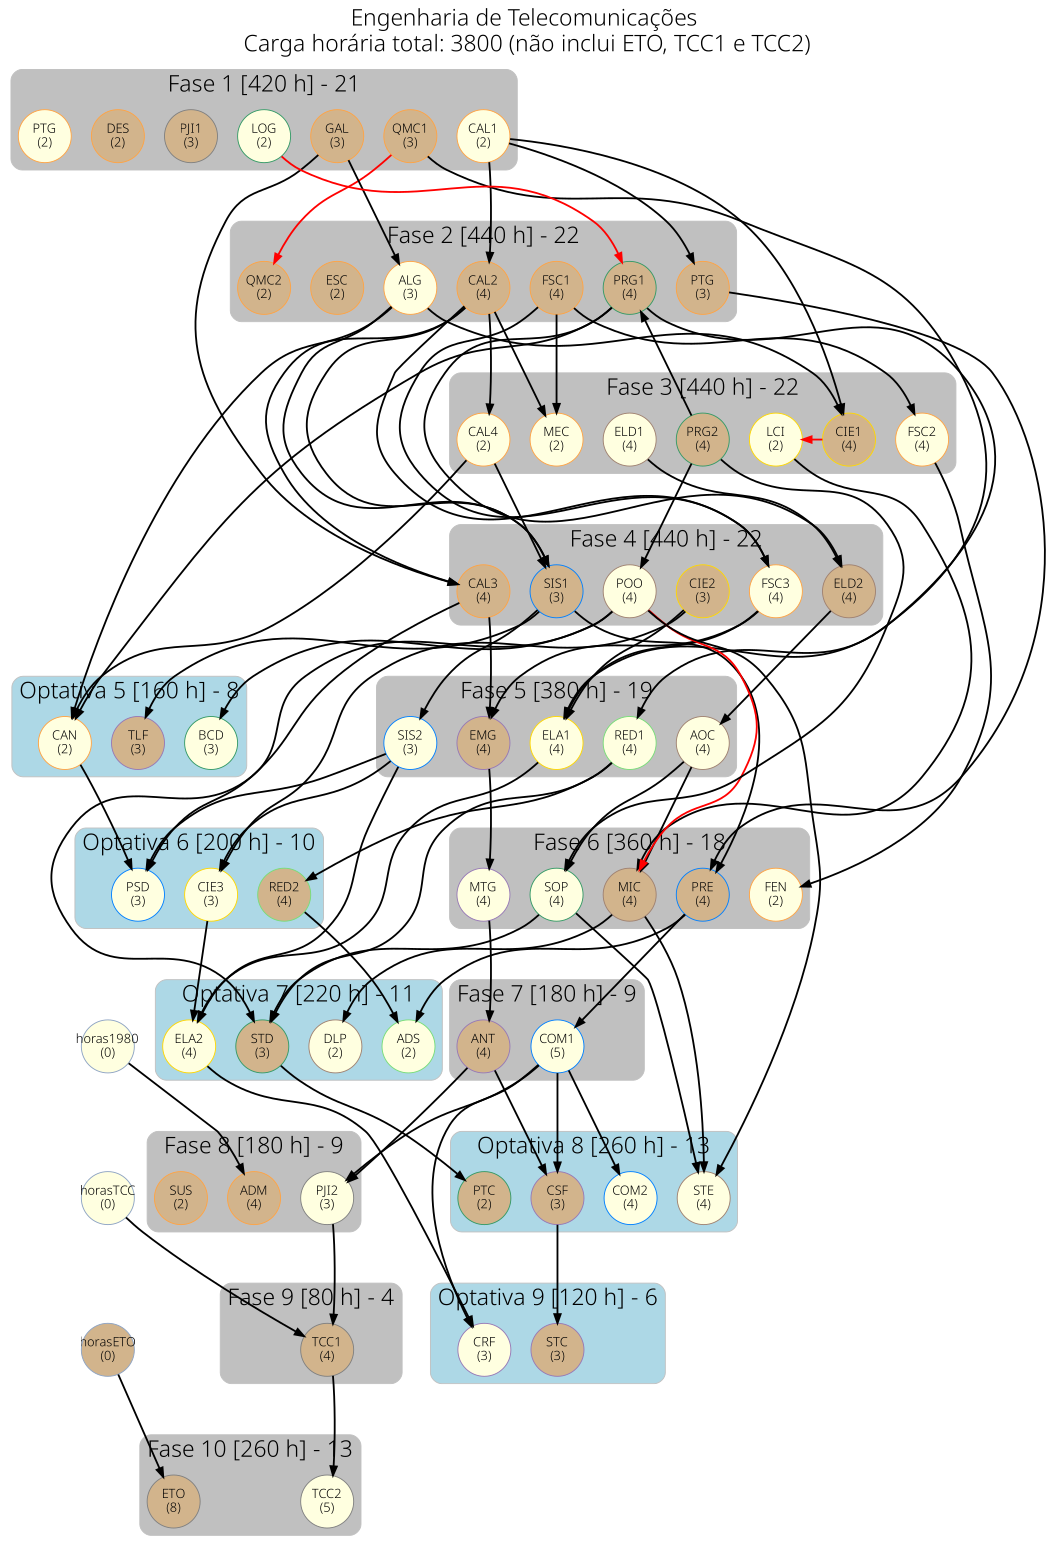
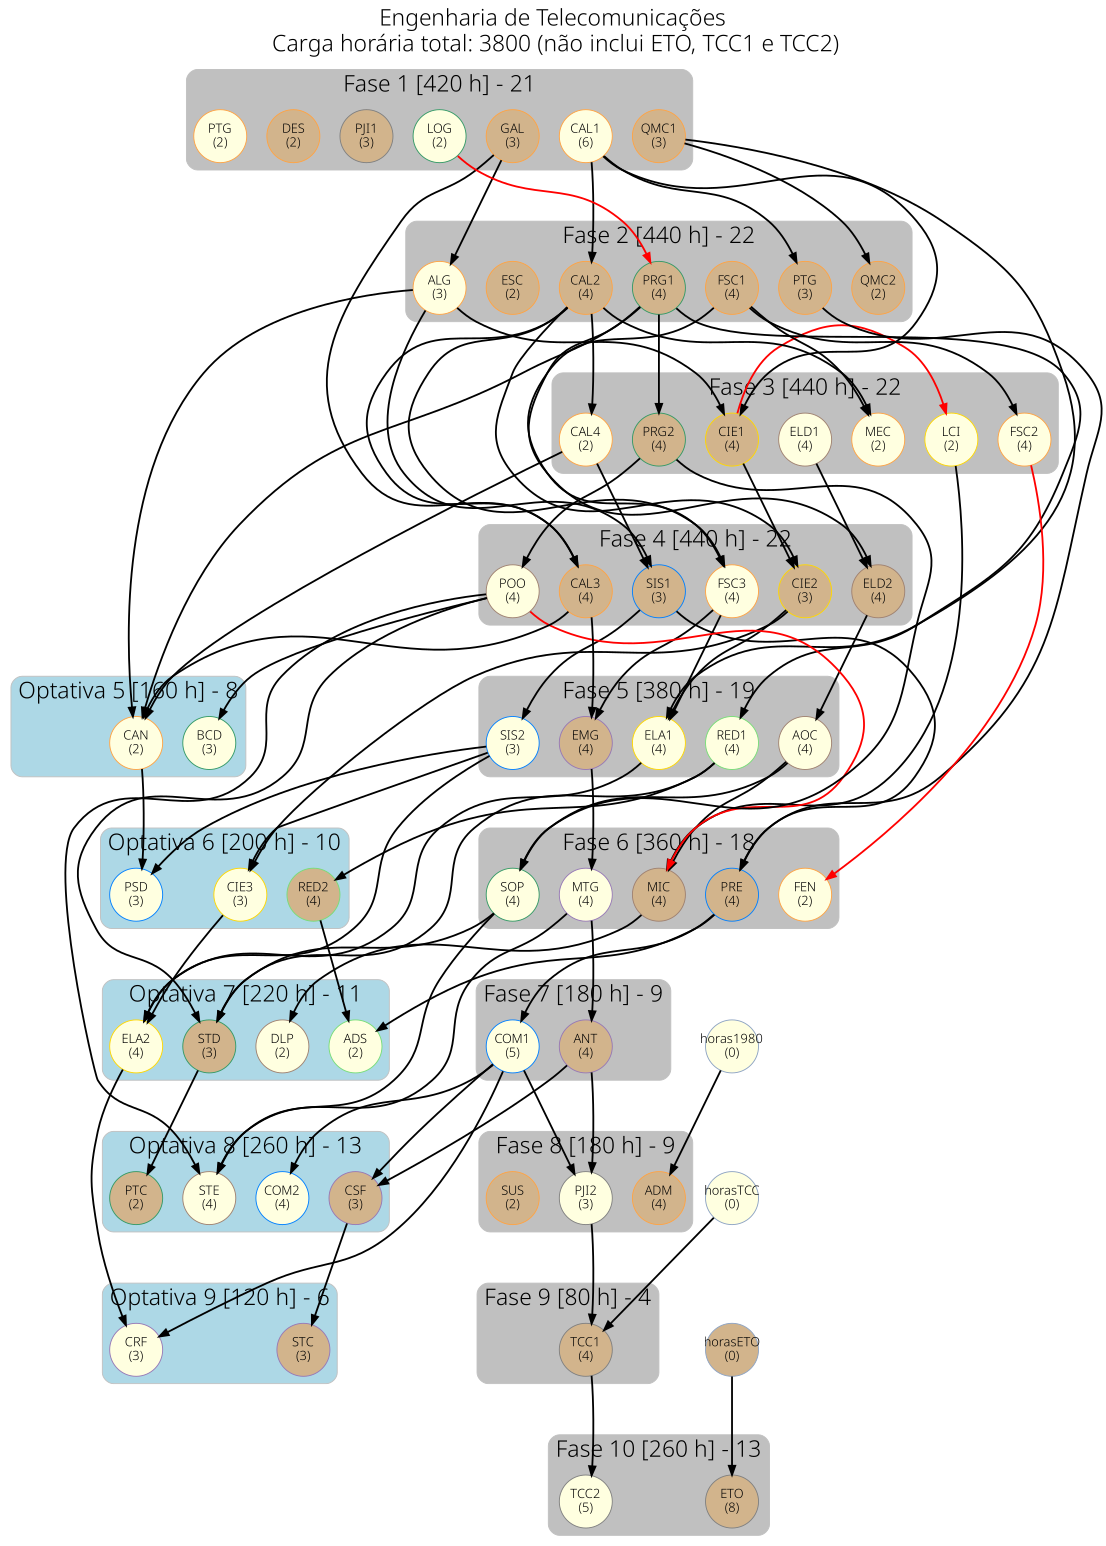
node "CAL1 (2)": label "CAL1 (2)" -> "CAL1 (6)"
edge "QMC1 (3)" -> "QMC2 (2)": color #ff0000 -> #000000
edge "PRG2 (4)" -> "PRG1 (4)": reversed
edge "CAL2 (4)" -> "SIS1 (3)": now "CAL2 (4)" -> "CIE2 (3)"
edge "CIE1 (4)" -> "CIE2 (3)": added
edge "FSC2 (4)" -> "FEN (2)": color #000000 -> #ff0000
edge "CAL3 (4)" -> "PSD (3)": now "CAL3 (4)" -> "CAN (2)"
node "TLF (3)": removed
edge "MIC (4)" -> "STE (4)": now "MTG (4)" -> "STE (4)"
